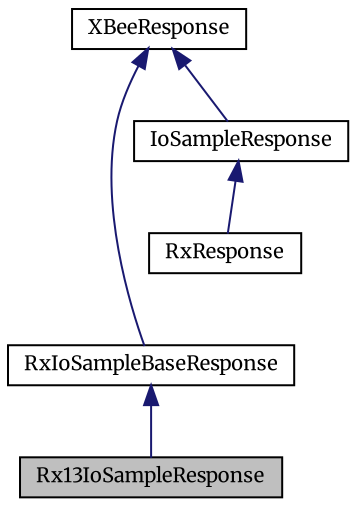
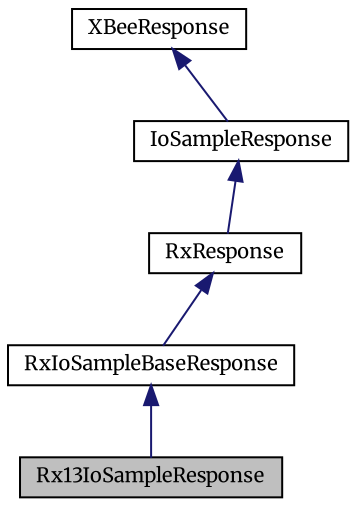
edge "RxIoSampleBaseResponse" -> "XBeeResponse": now "RxIoSampleBaseResponse" -> "RxResponse"
